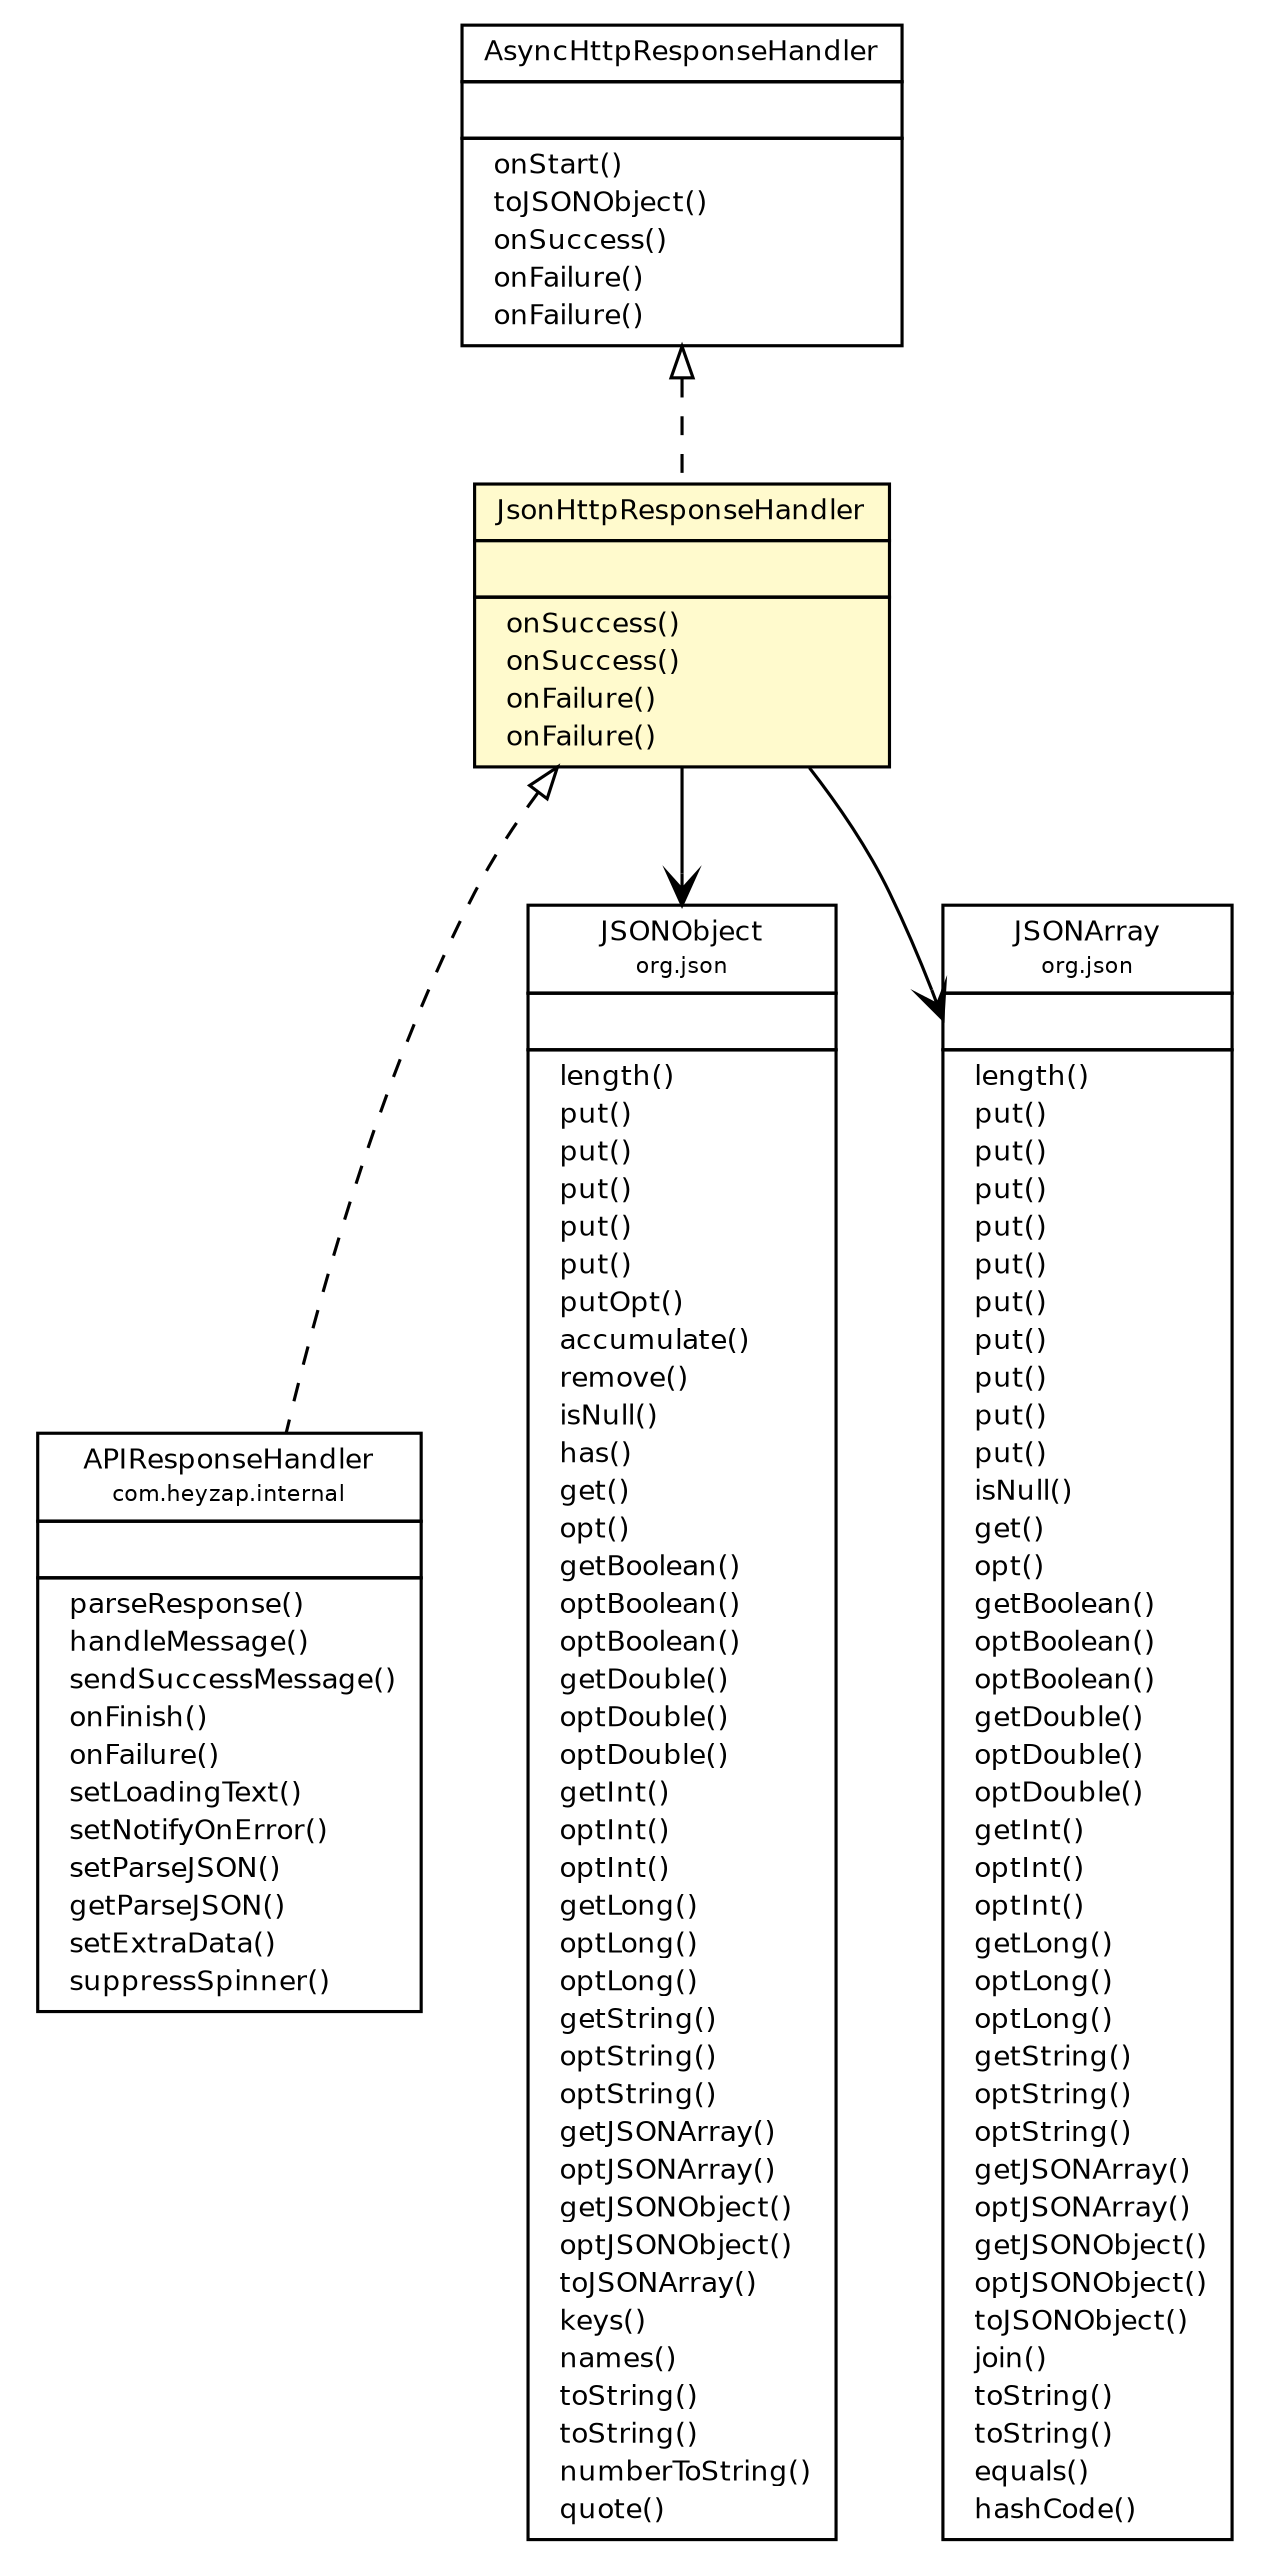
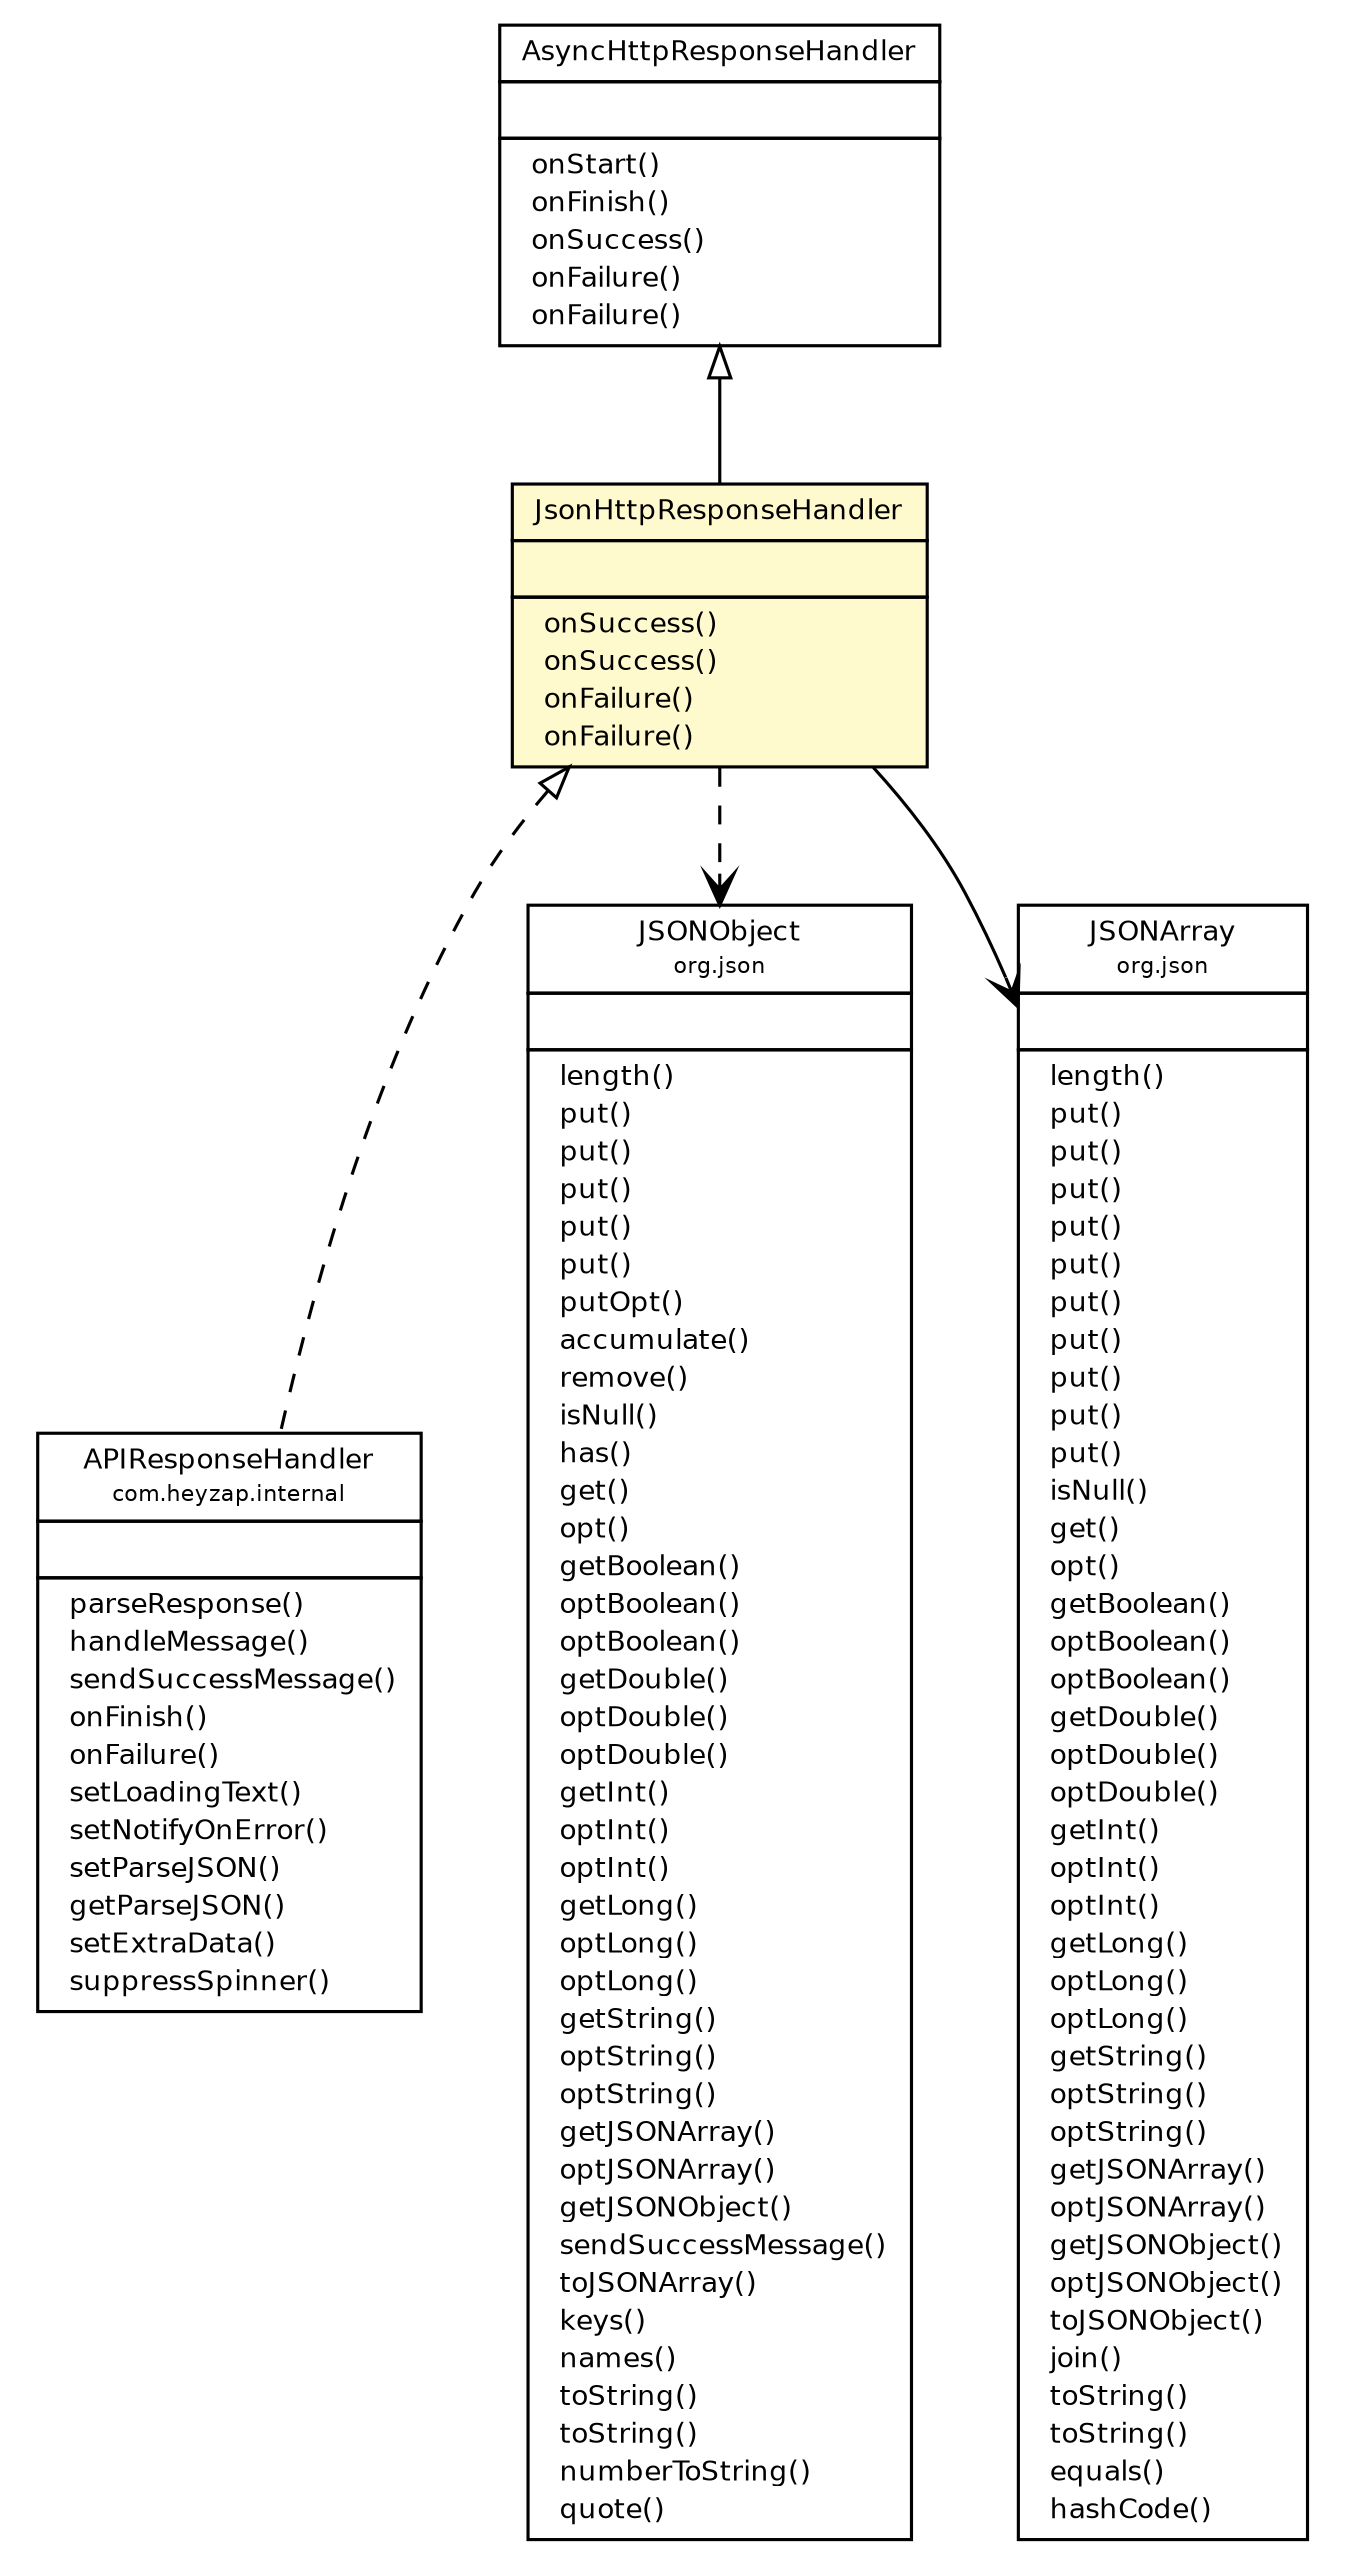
node "AsyncHttpResponseHandler": text "toJSONObject()" -> "onFinish()"
edge "JsonHttpResponseHandler" -> "AsyncHttpResponseHandler": style dashed -> solid
edge "JsonHttpResponseHandler" -> "JSONObject": style solid -> dashed
node "JSONObject": text "optJSONObject()" -> "sendSuccessMessage()"
